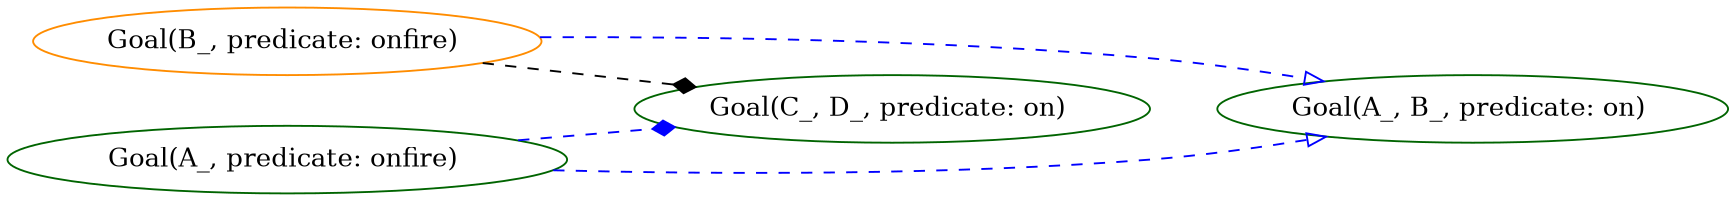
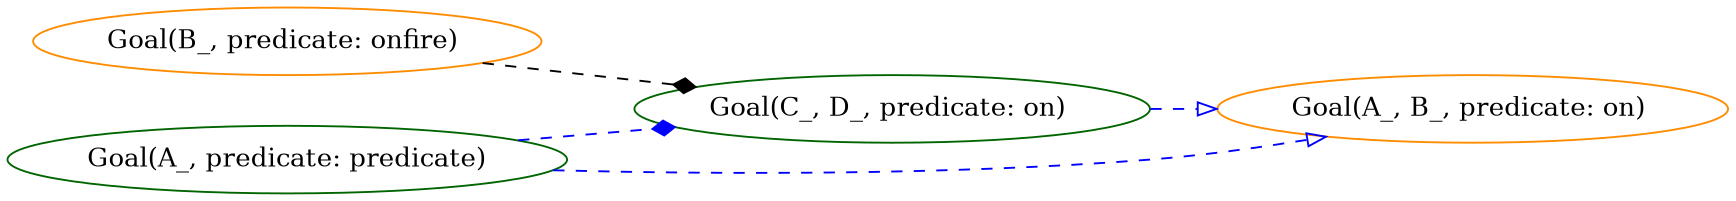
edge "Goal(B_, predicate: onfire)" -> "Goal(A_, B_, predicate: on)": now "Goal(C_, D_, predicate: on)" -> "Goal(A_, B_, predicate: on)"
node "Goal(A_, B_, predicate: on)": color darkgreen -> darkorange
node "Goal(A_, predicate: onfire)": label "Goal(A_, predicate: onfire)" -> "Goal(A_, predicate: predicate)"
